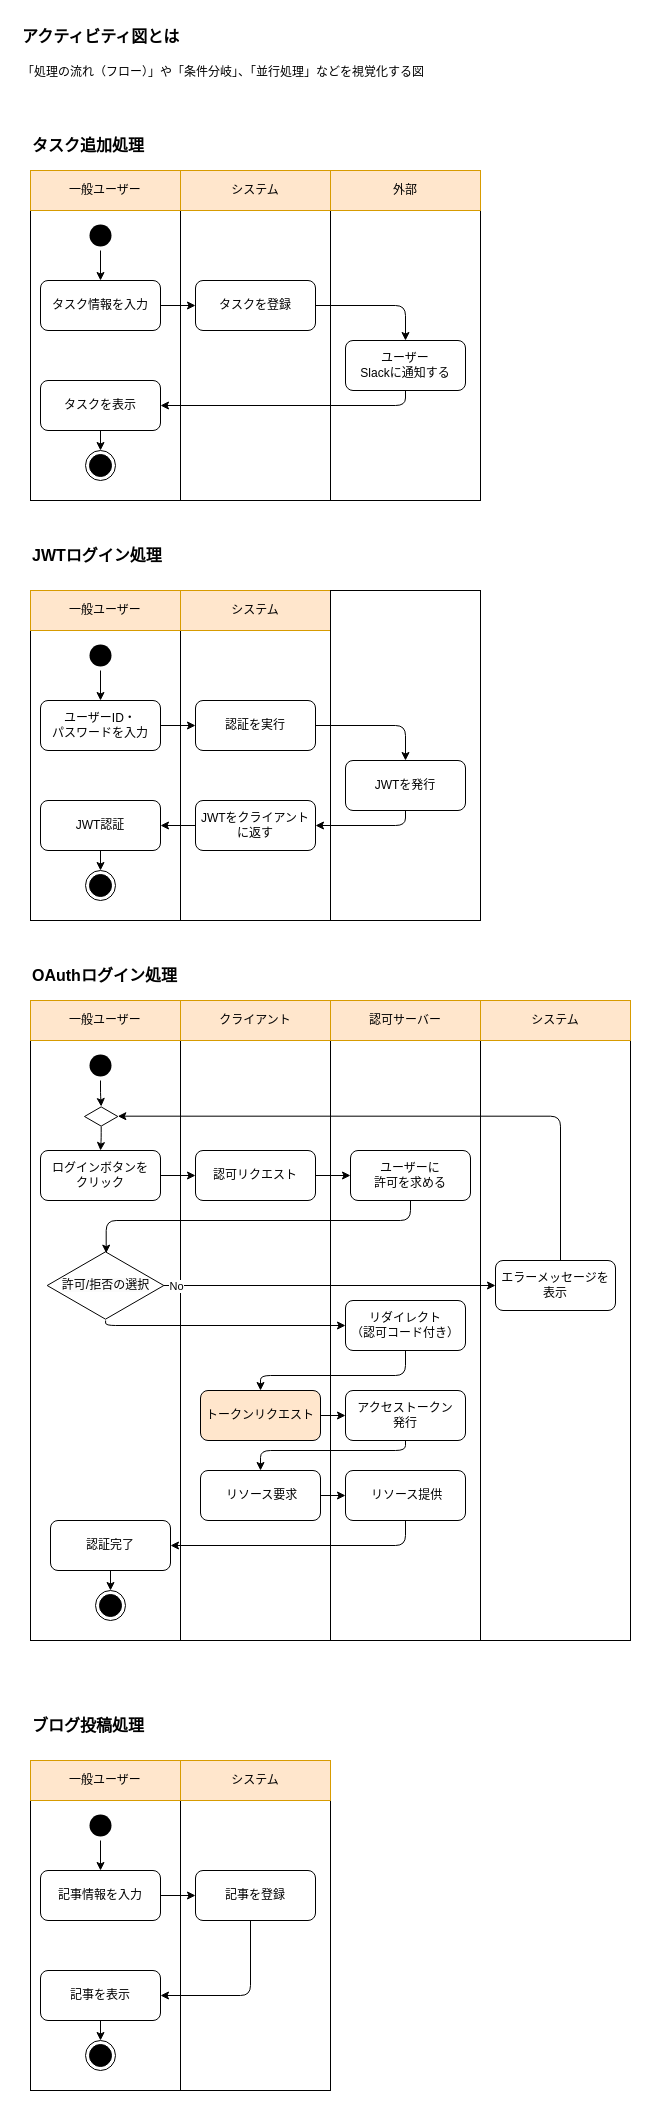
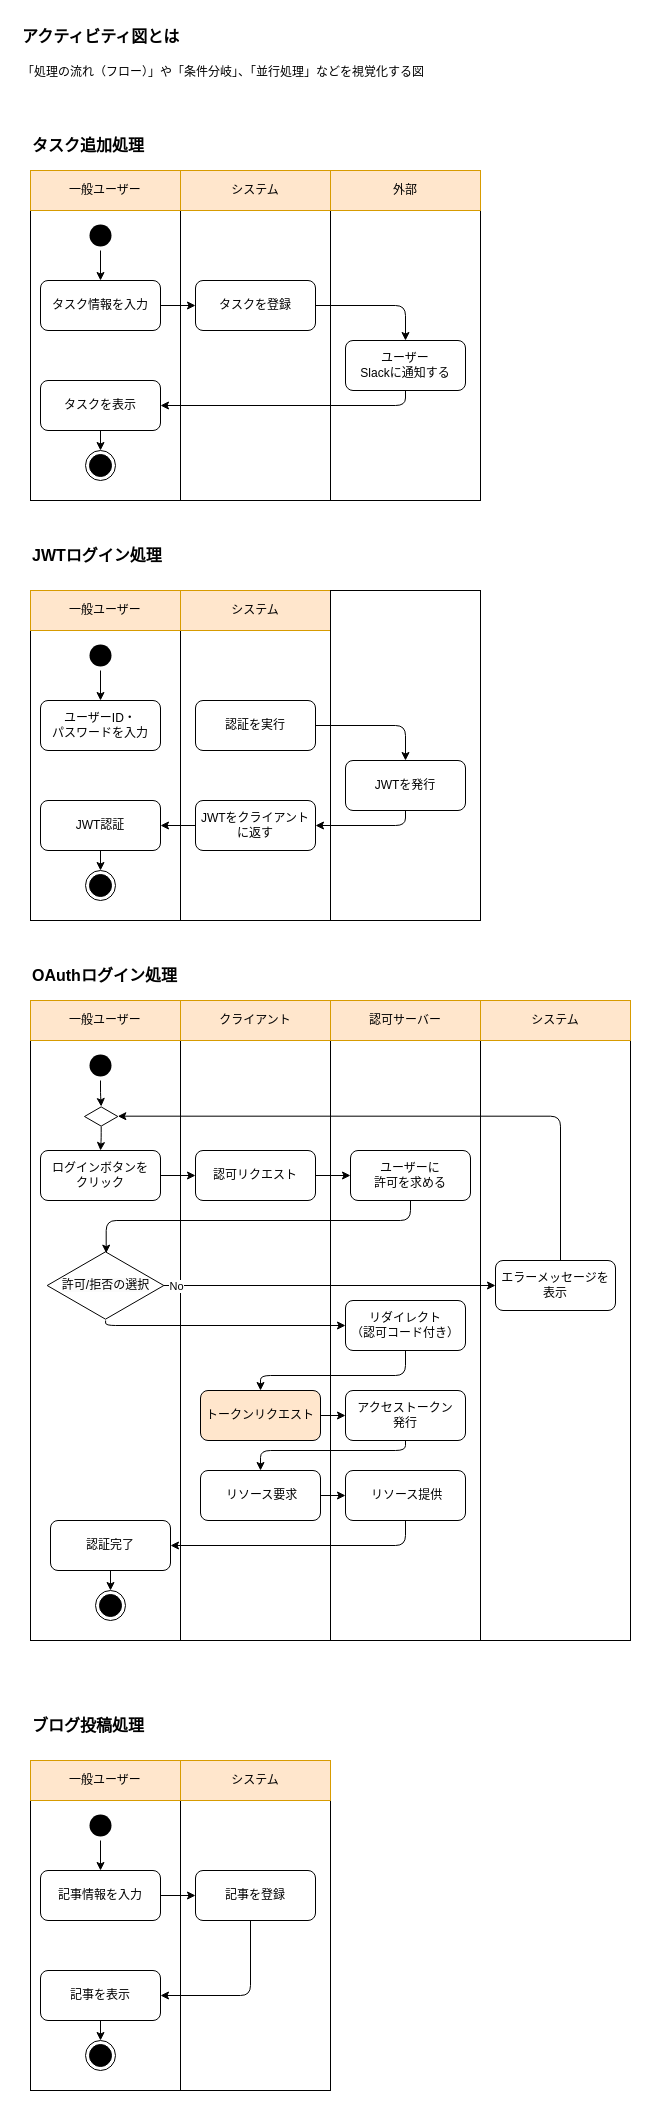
edge "ユーザーID・ パスワードを入力" -> "認証を実行": removed
